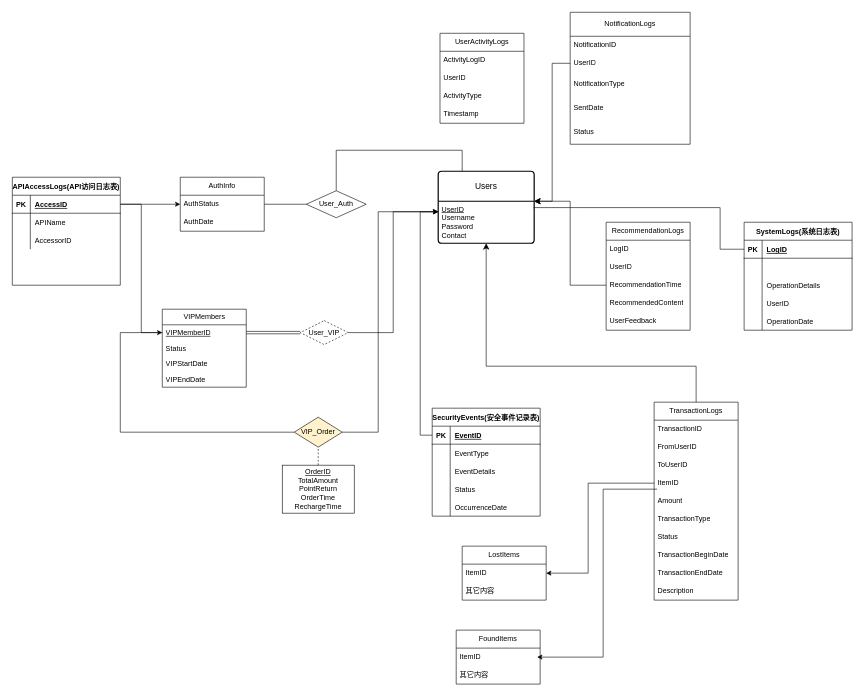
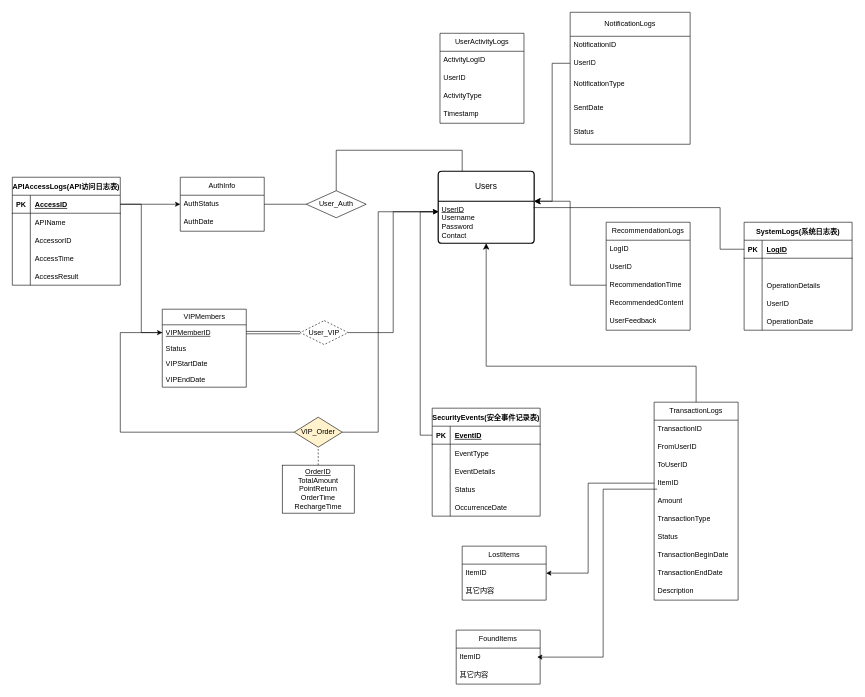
node "AccessTime": added
node "AccessResult": added
